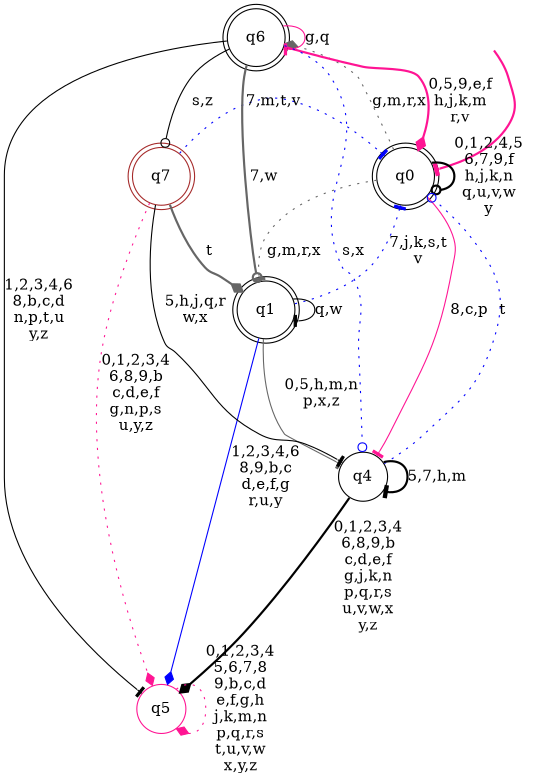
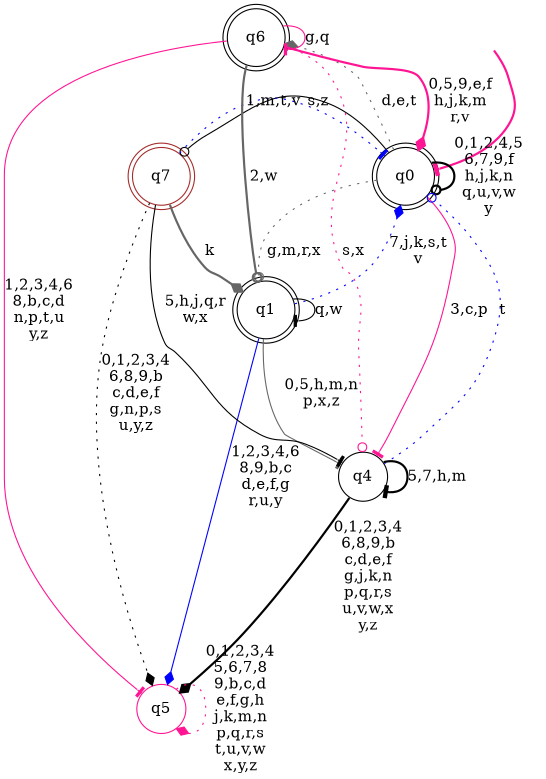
edge "q6" -> "q7": now "q0" -> "q7"
edge "q7" -> "q0": label "7,m,t,v" -> "1,m,t,v"
edge "q0" -> "q6": label "g,m,r,x" -> "d,e,t"
edge "q6" -> "q1": label "7,w" -> "2,w"
edge "q0" -> "q1": arrowhead tee -> odot
edge "q6" -> "q4": color blue -> deeppink
edge "q7" -> "q1": label "t" -> "k"
edge "q1" -> "q0": arrowhead tee -> diamond
edge "q0" -> "q4": label "8,c,p" -> "3,c,p"
edge "q6" -> "q5": color black -> deeppink
edge "q7" -> "q5": color deeppink -> black
